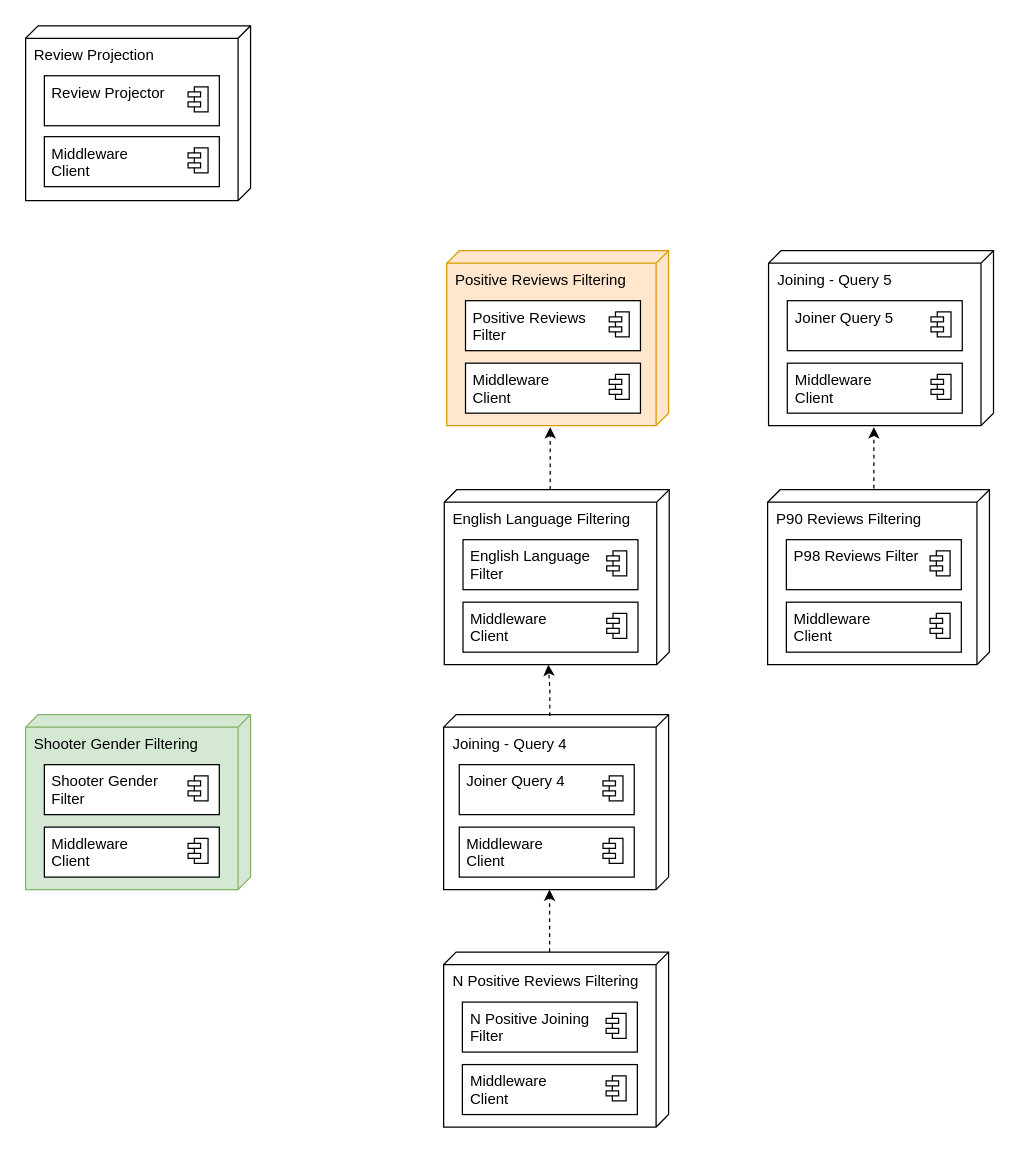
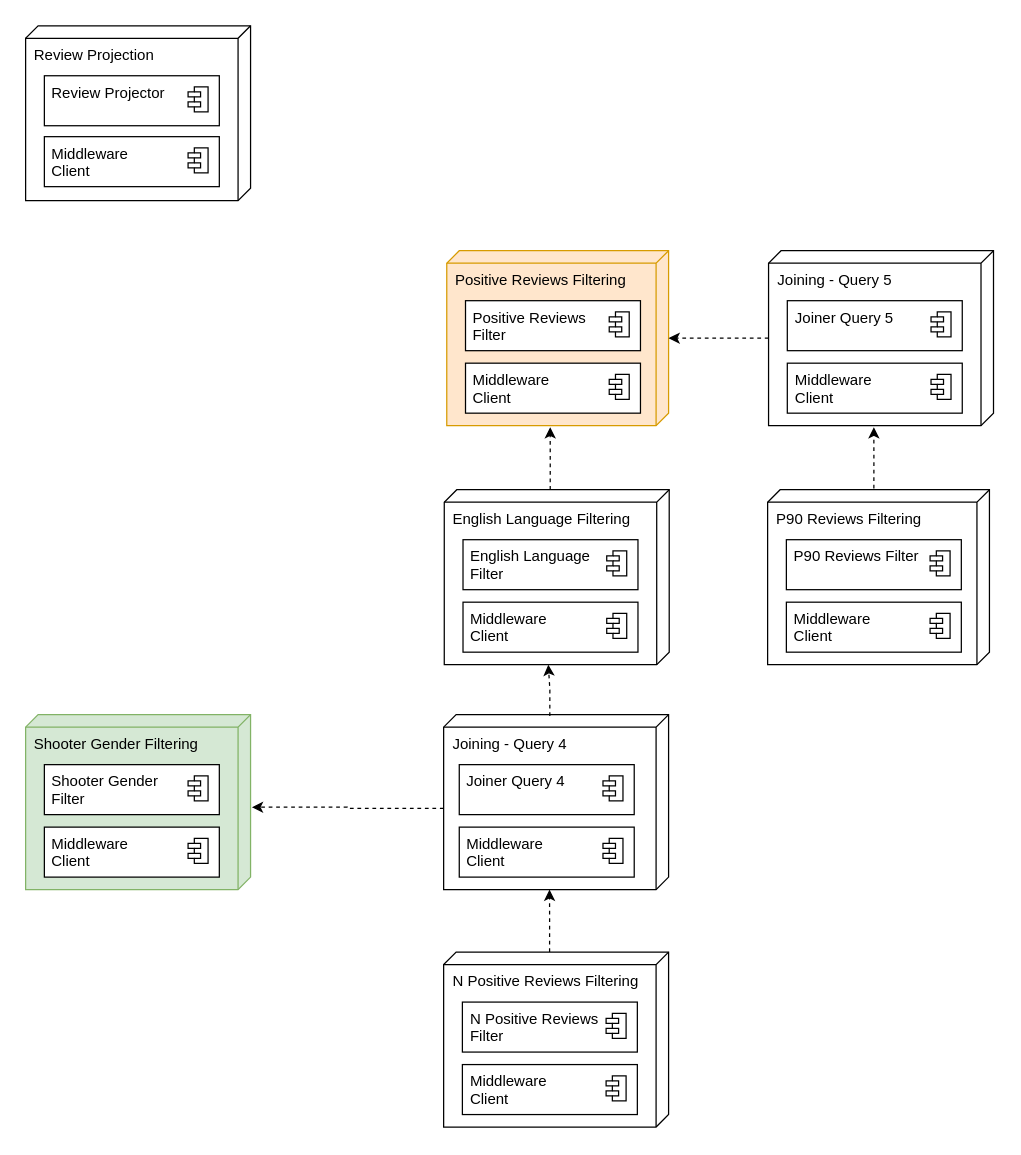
edge "Joining - Query 5" -> "Positive Reviews Filtering": added
node "P98 Reviews Filter": label "P98 Reviews Filter" -> "P90 Reviews Filter"
edge "Joining - Query 4" -> "Shooter Gender Filtering": added
node "N Positive Joining Filter": label "N Positive Joining Filter" -> "N Positive Reviews Filter"
